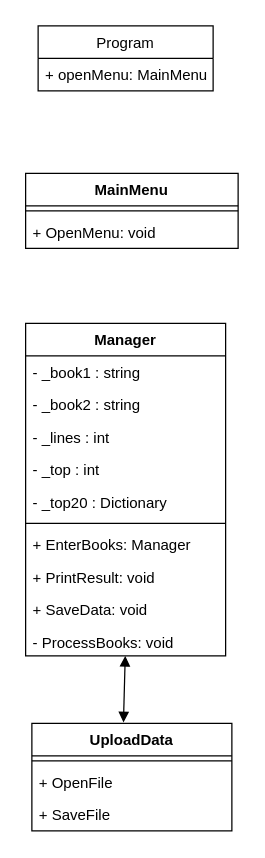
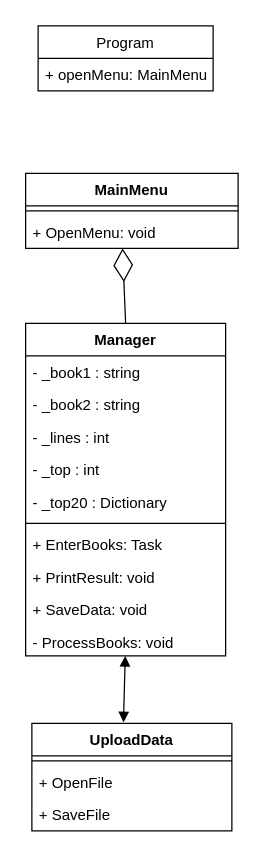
edge "Manager" -> "+ OpenMenu: void": added
node "+ EnterBooks: Manager": label "+ EnterBooks: Manager" -> "+ EnterBooks: Task"
